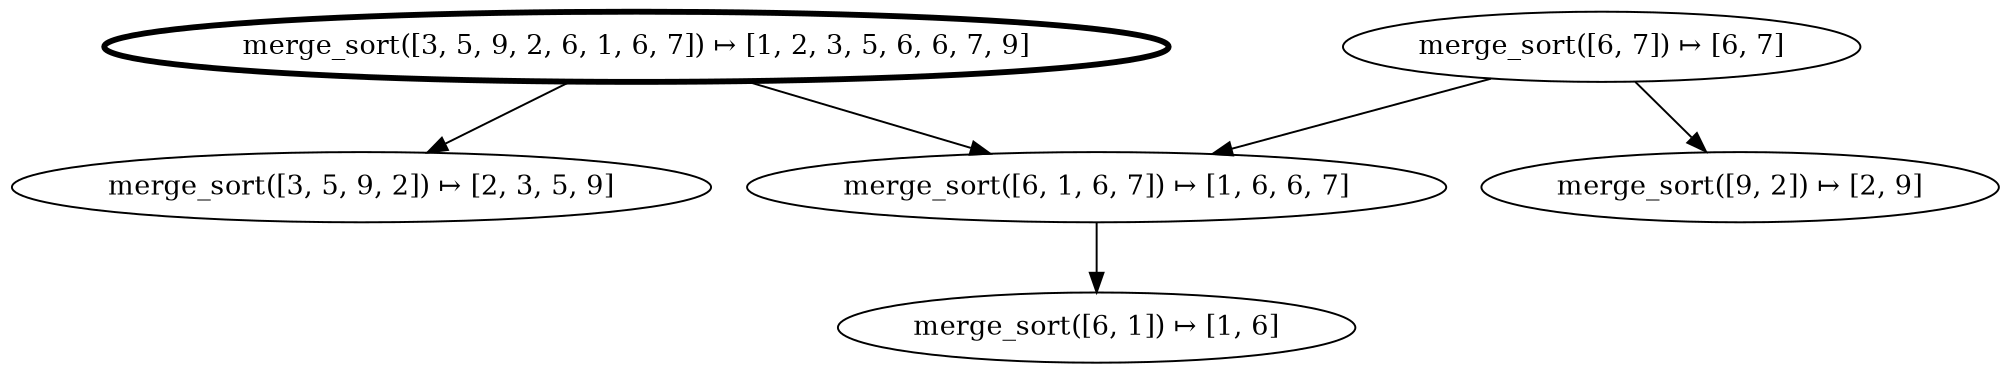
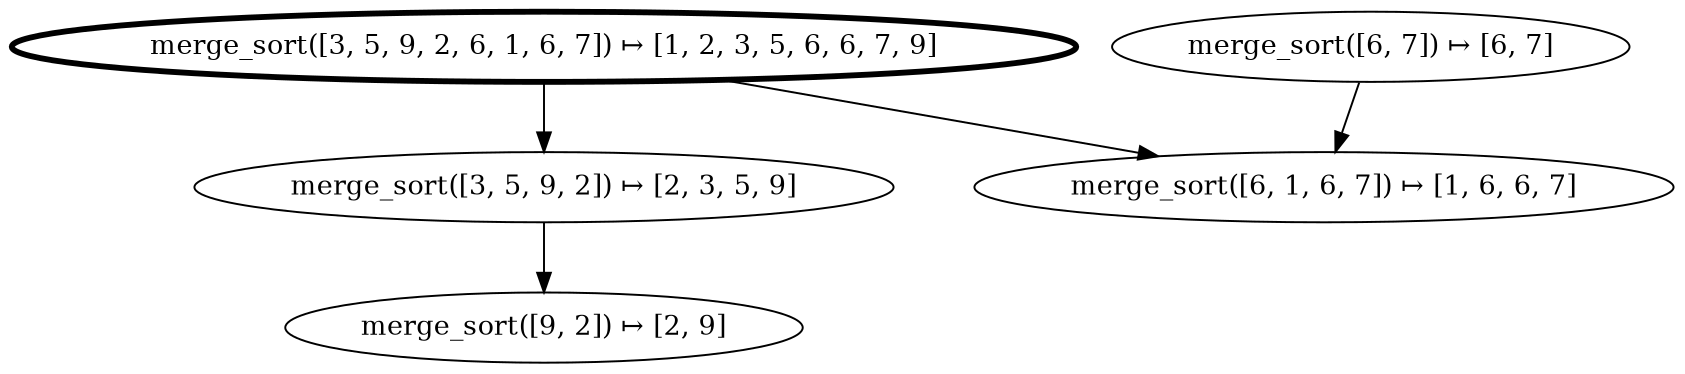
edge "merge_sort([6, 7]) ↦ [6, 7]" -> "merge_sort([9, 2]) ↦ [2, 9]": now "merge_sort([3, 5, 9, 2]) ↦ [2, 3, 5, 9]" -> "merge_sort([9, 2]) ↦ [2, 9]"
node "merge_sort([6, 1]) ↦ [1, 6]": removed
